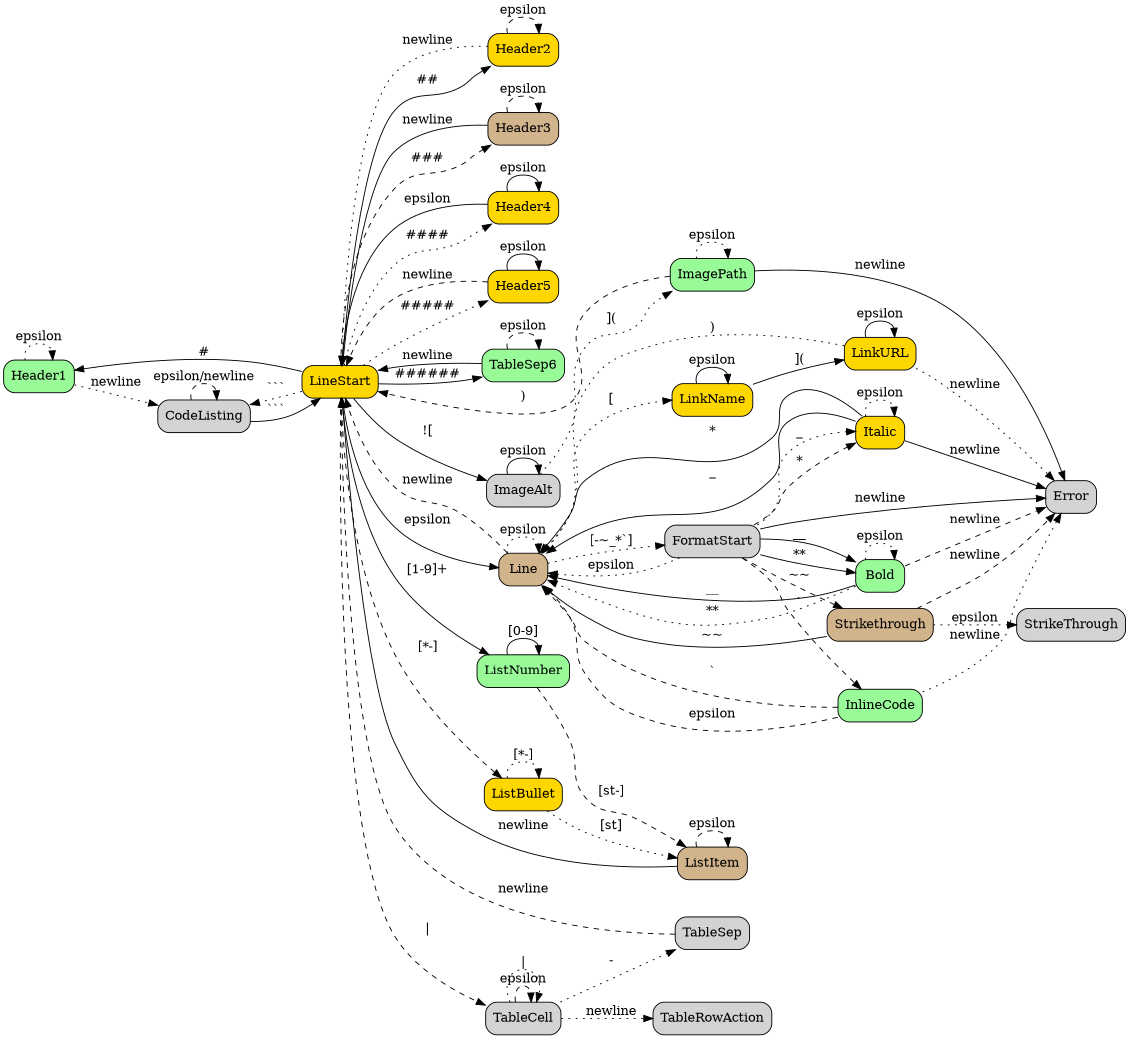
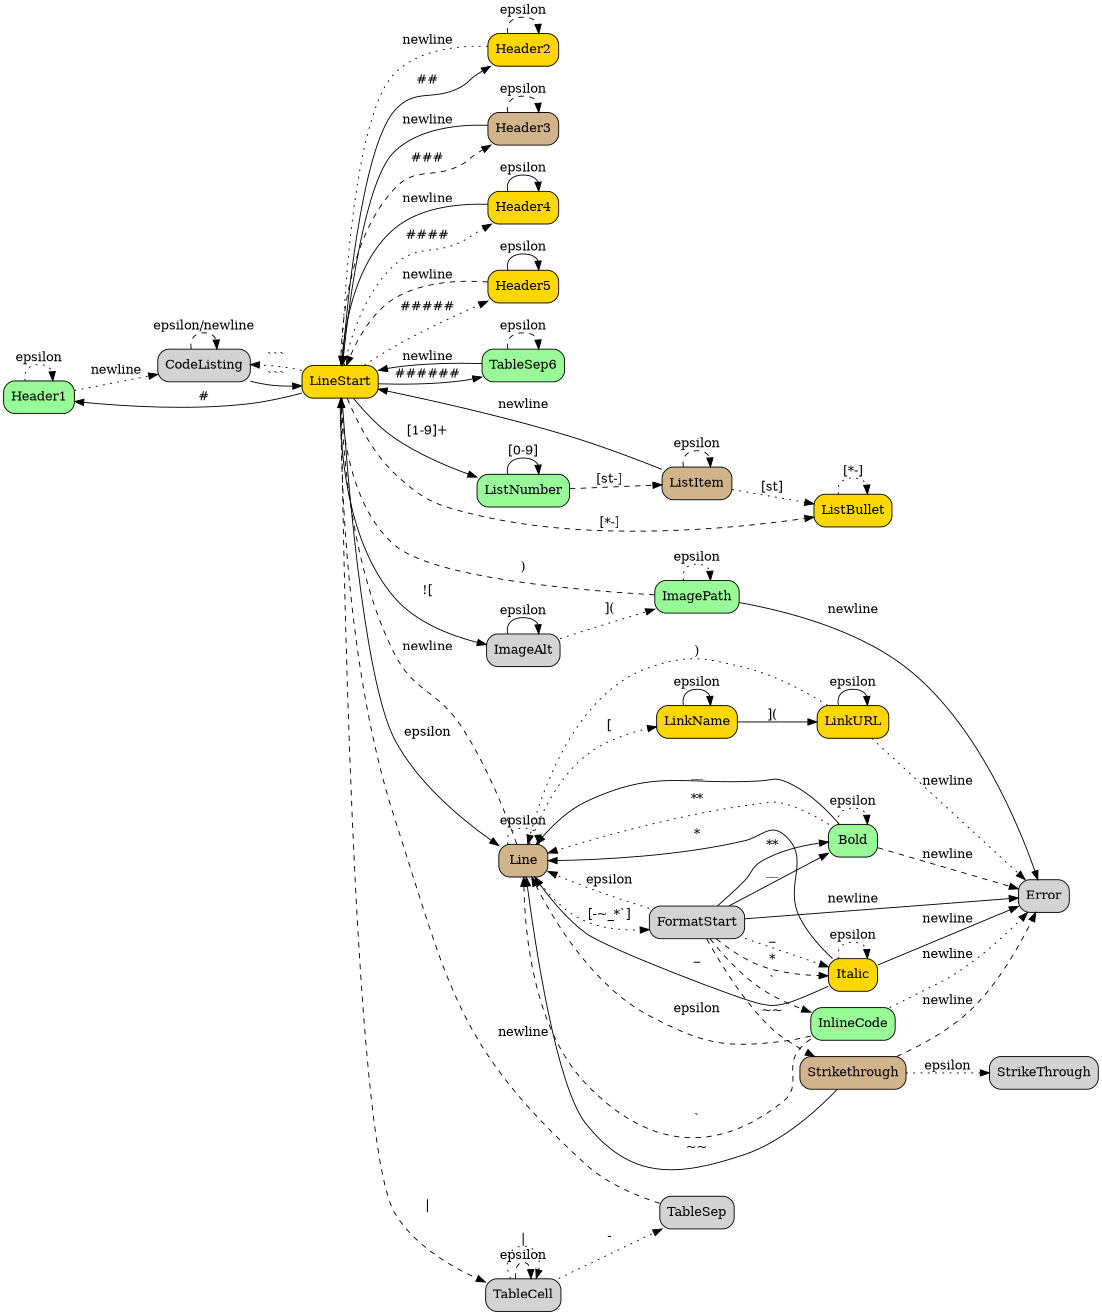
edge "Header4" -> "LineStart": label "epsilon" -> "newline"
edge "ListBullet" -> "ListItem": reversed
node "TableRowAction": removed
